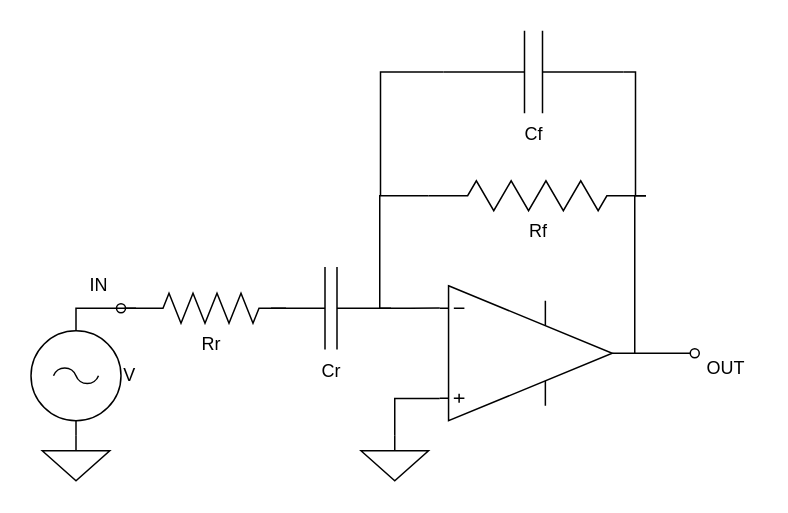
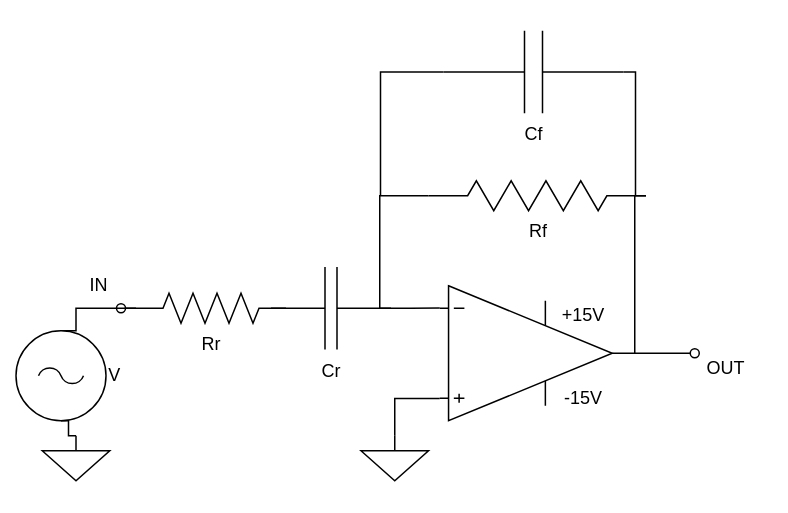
node "+15V": added
node "V": moved (76, 376) -> (61, 376)
node "-15V": added
